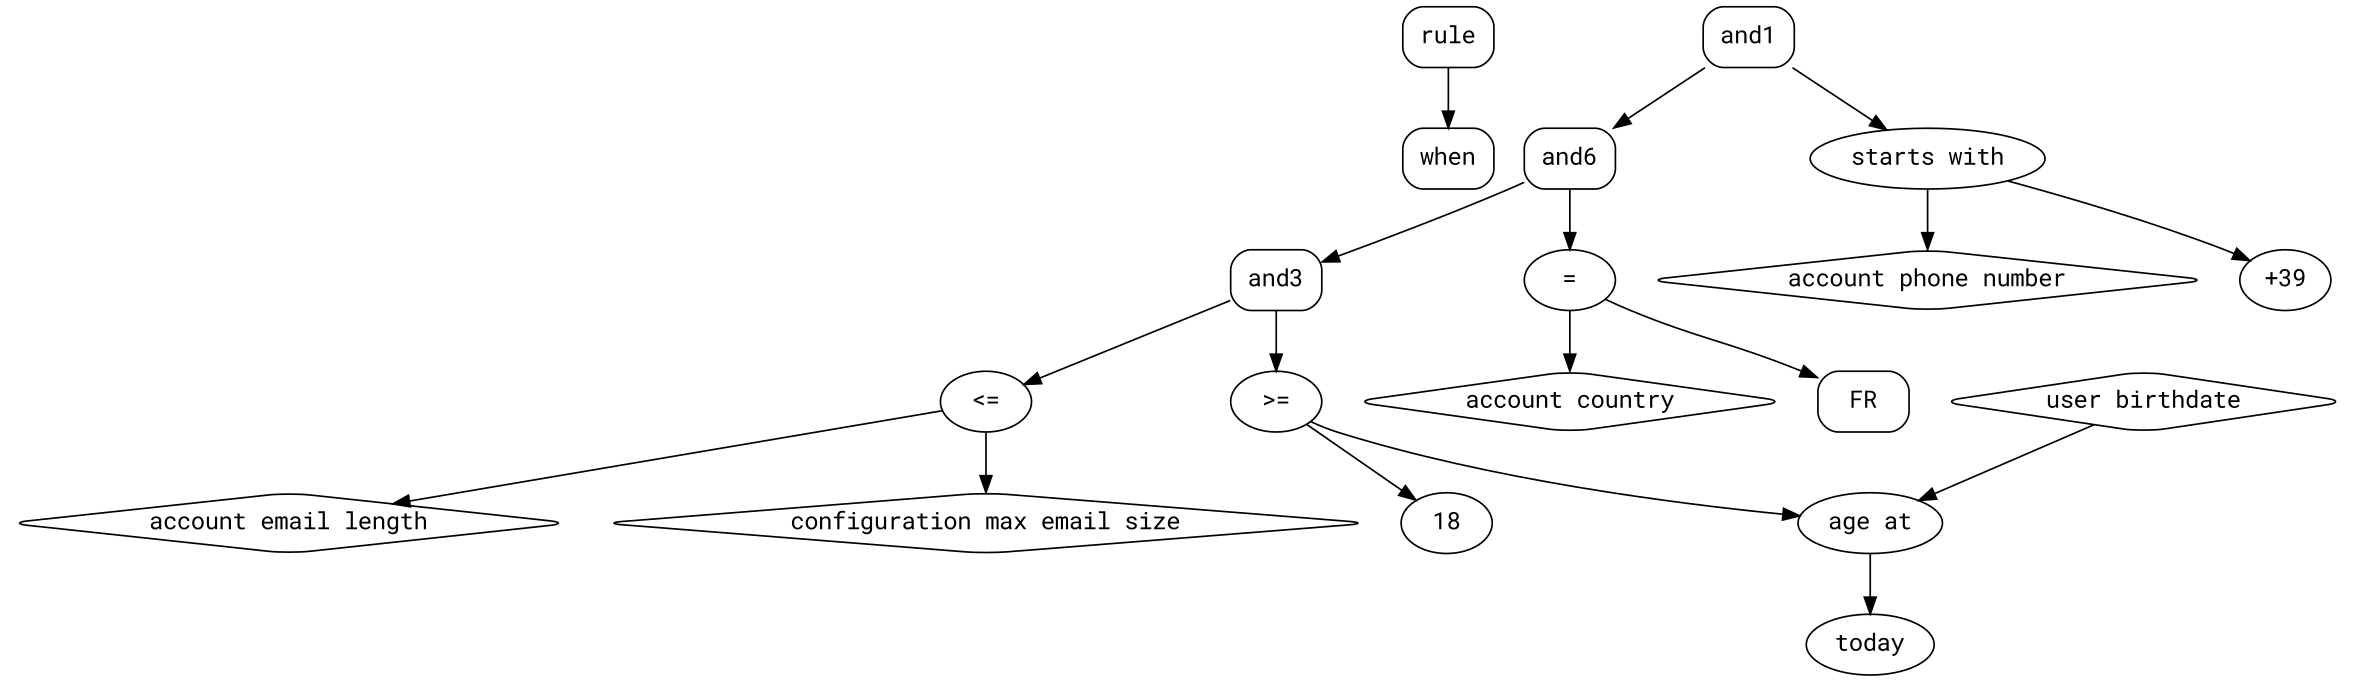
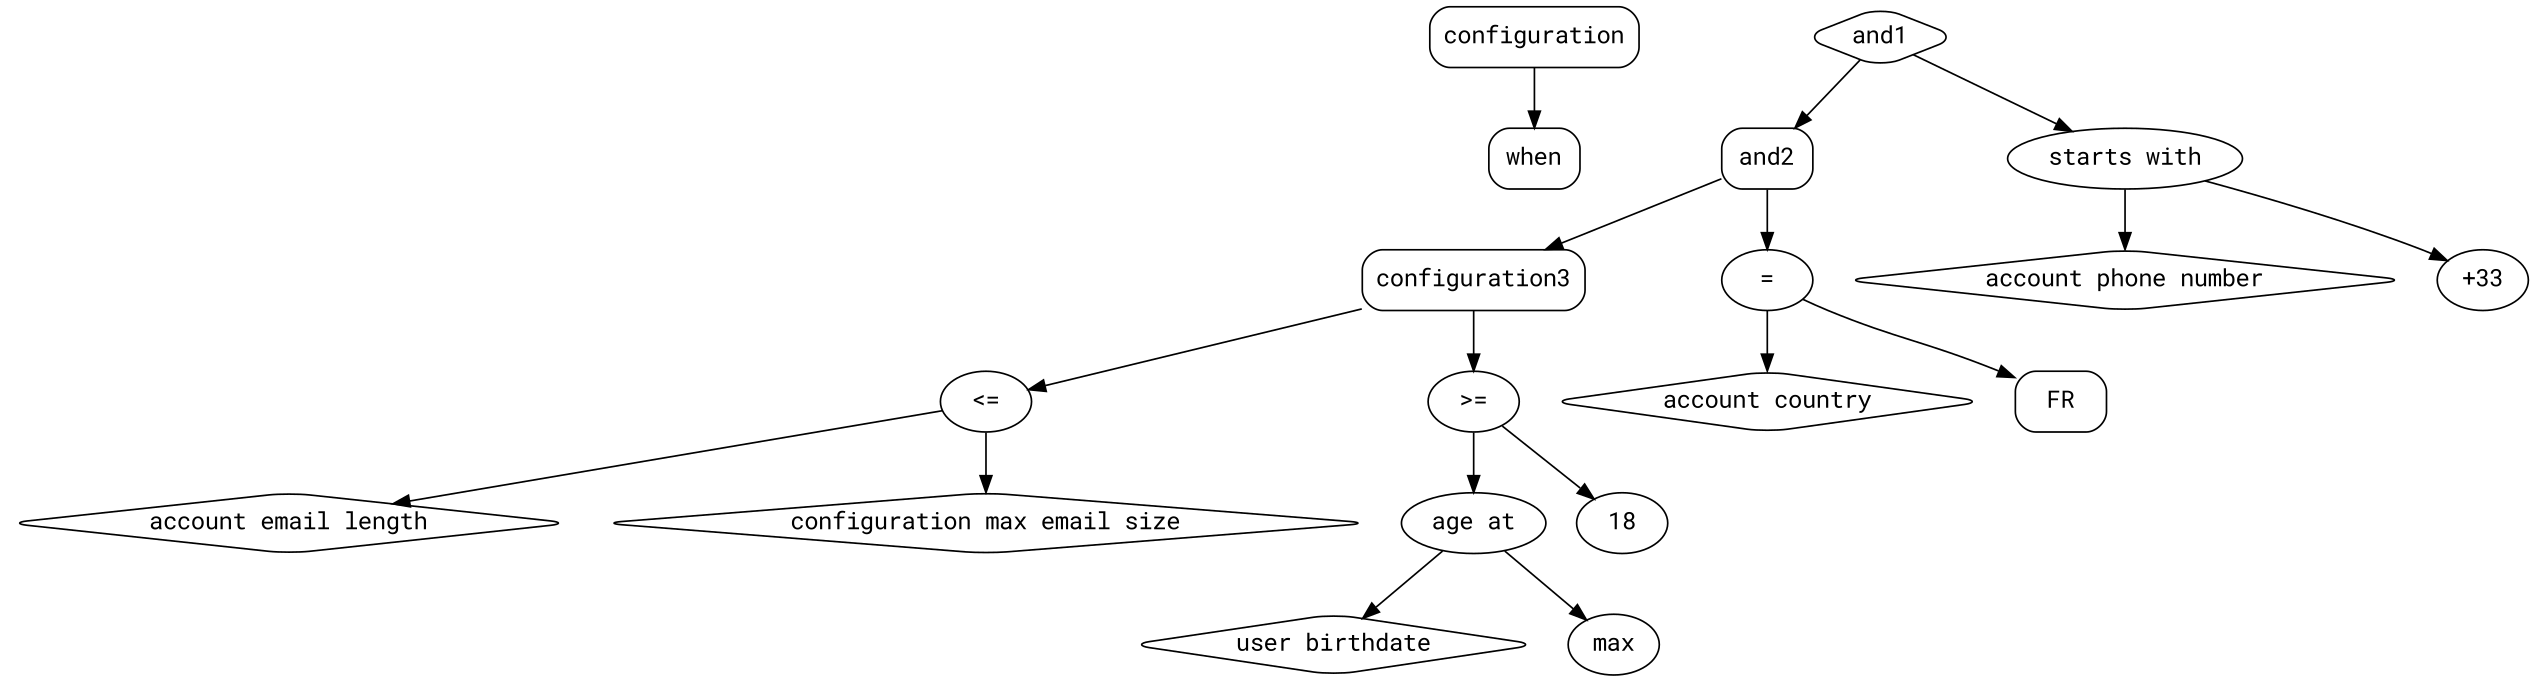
node "rule": label "rule" -> "configuration"
node "and1": shape box -> diamond
node "and6": label "and6" -> "and2"
node "and3": label "and3" -> "configuration3"
node "+39": label "+39" -> "+33"
edge "user birthdate" -> "age at": reversed
node "today": label "today" -> "max"
